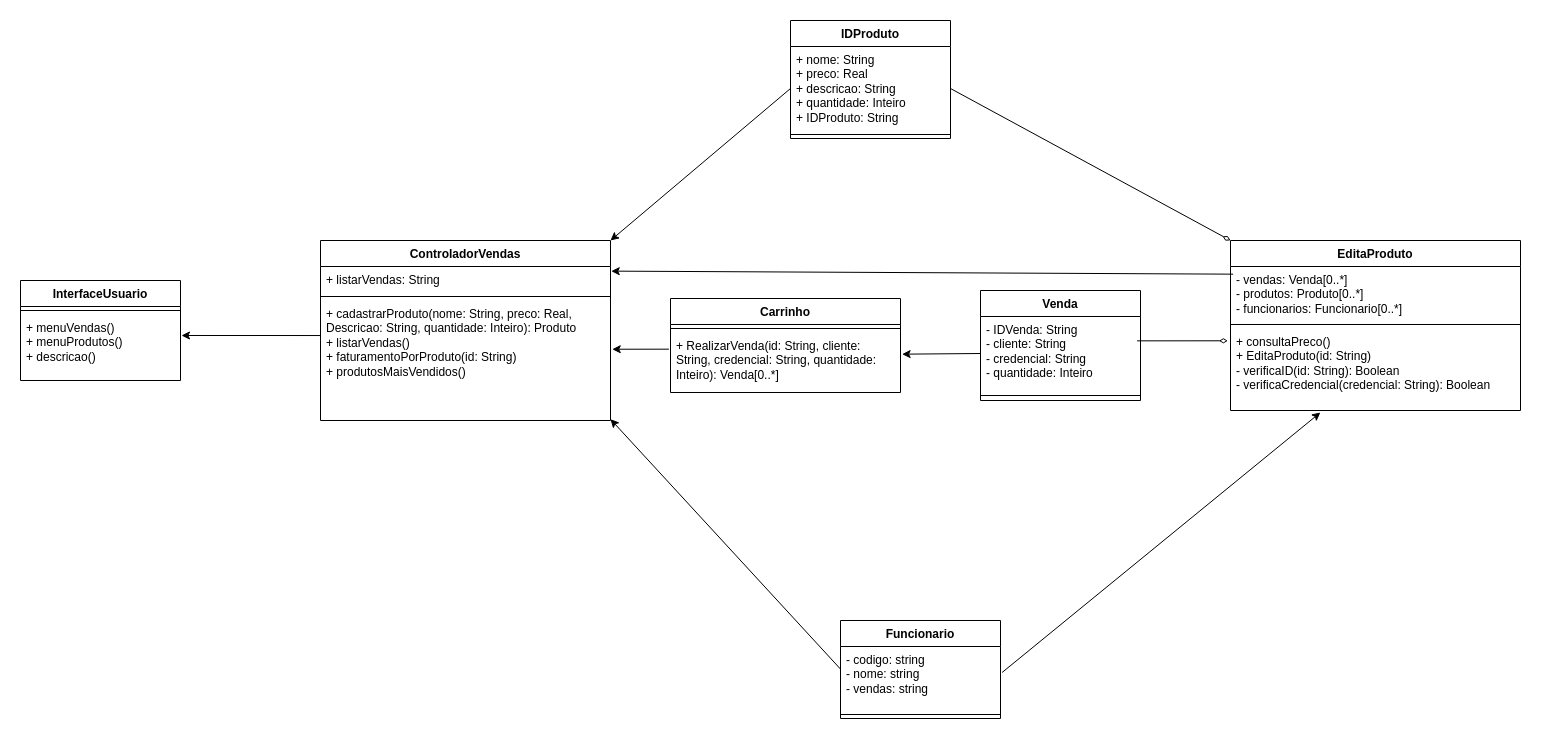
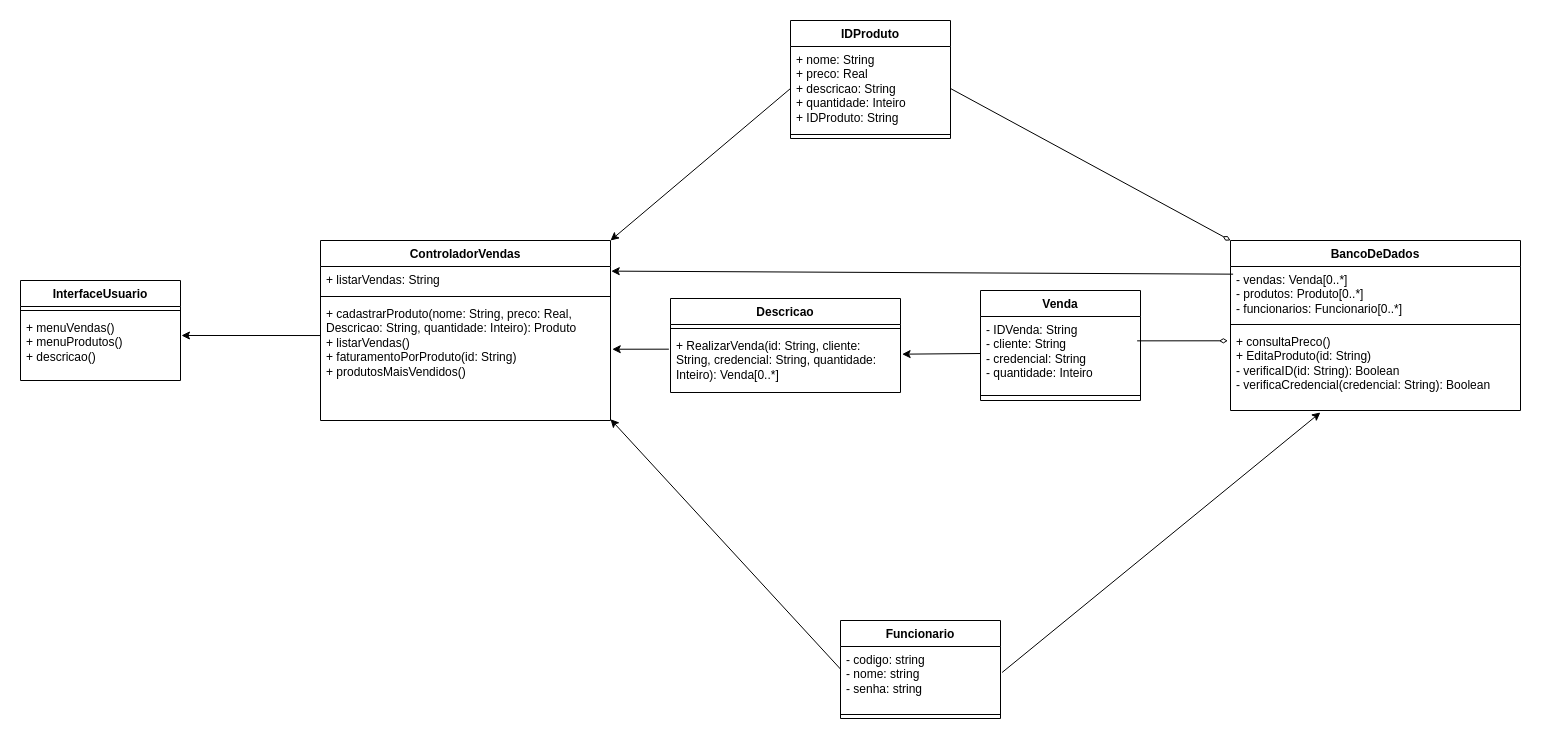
node "EditaProduto": label "EditaProduto" -> "BancoDeDados"
node "Carrinho": label "Carrinho" -> "Descricao"
node "- codigo: string - nome: string - vendas: string": label "- codigo: string - nome: string - vendas: string" -> "- codigo: string - nome: string - senha: string"
